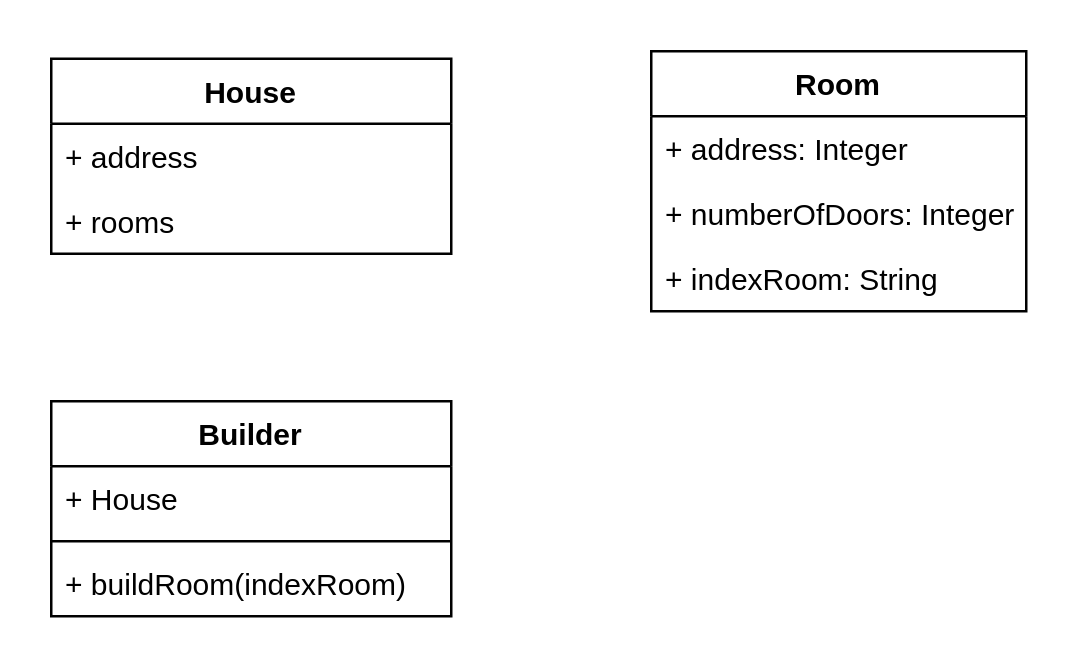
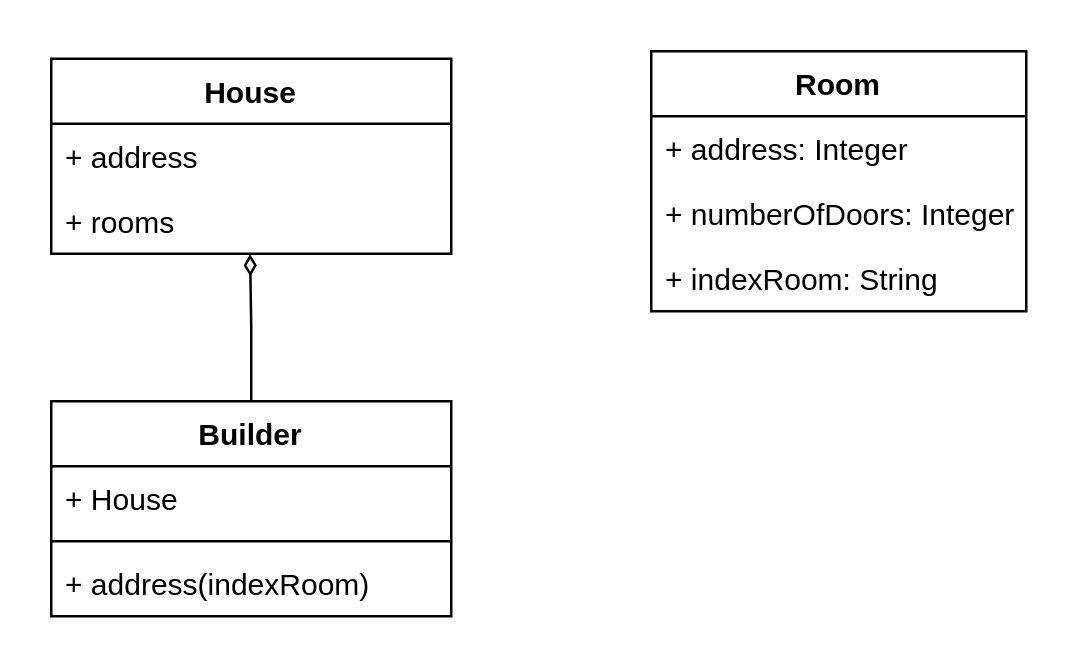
edge "Builder" -> "+ rooms": added
node "+ buildRoom(indexRoom)": label "+ buildRoom(indexRoom)" -> "+ address(indexRoom)"
